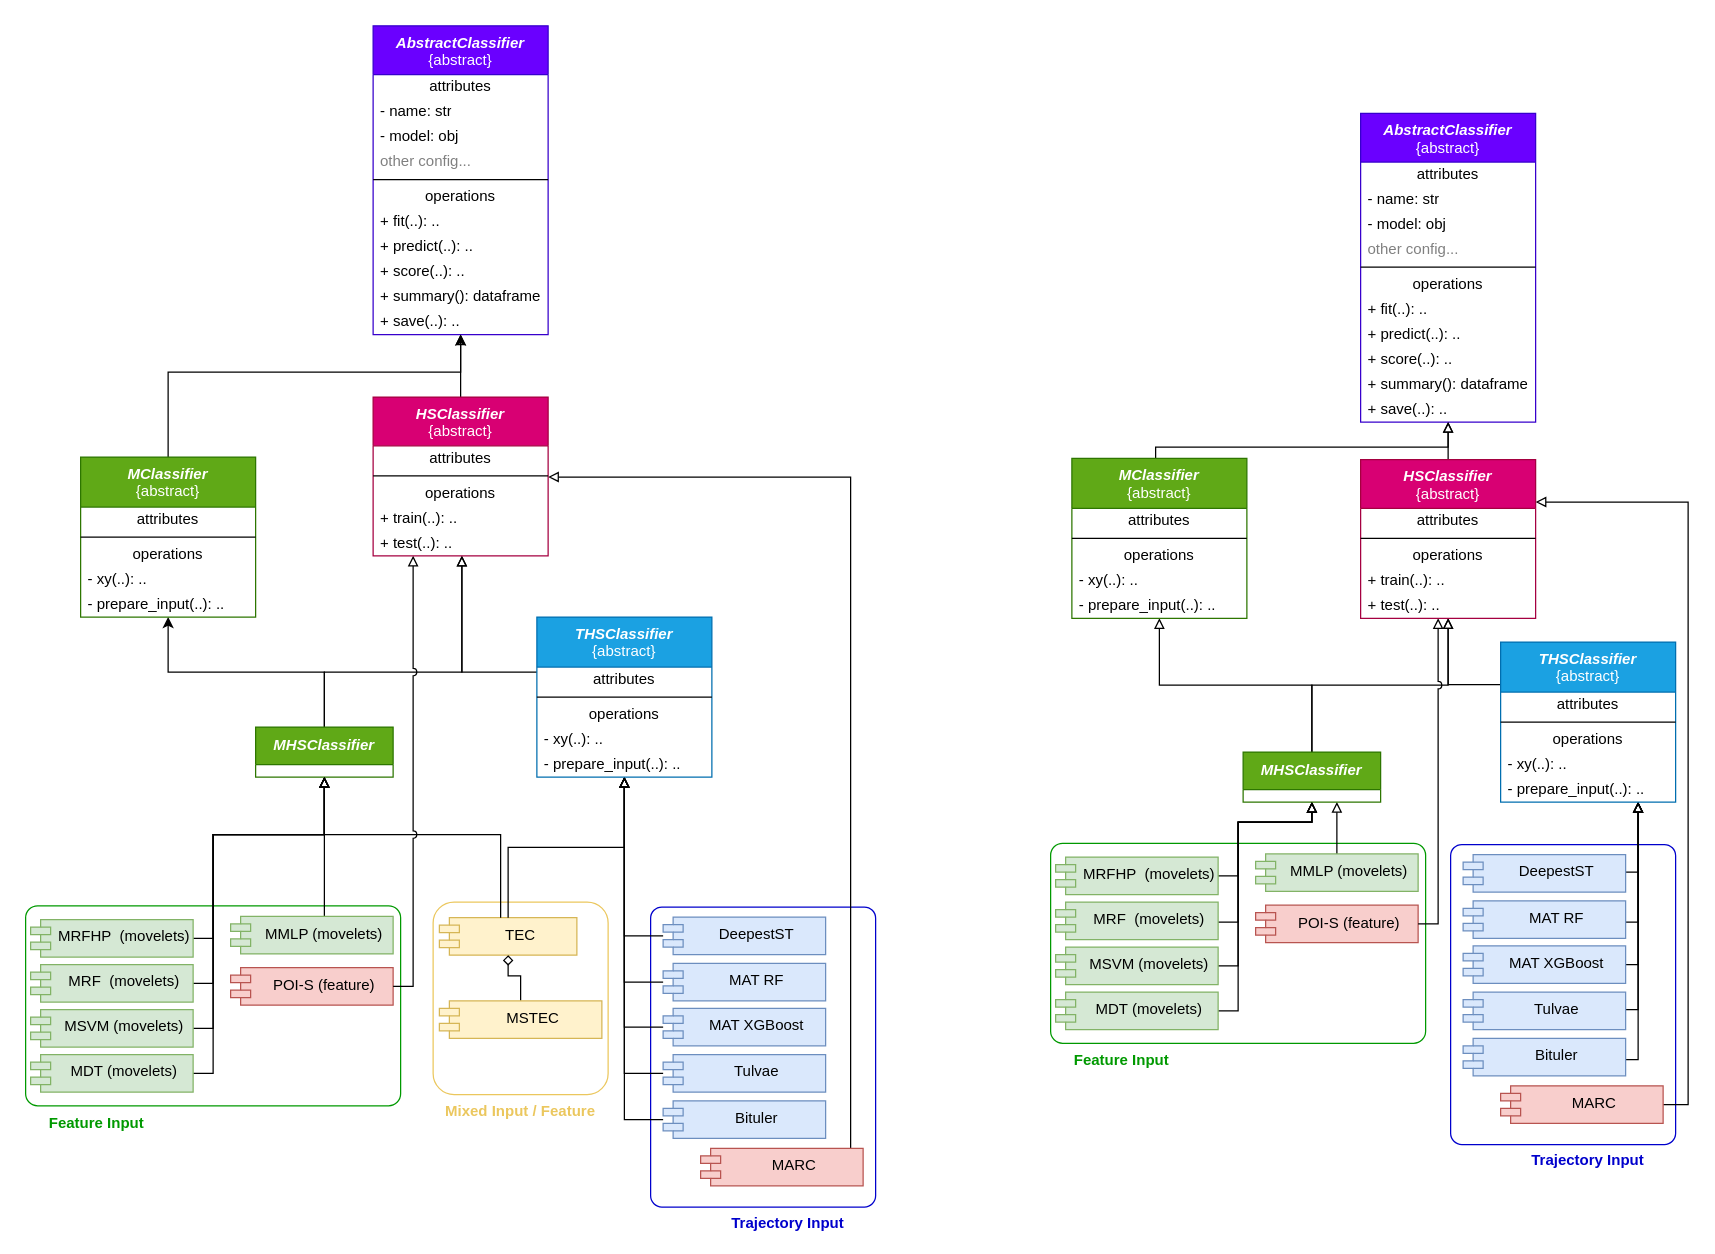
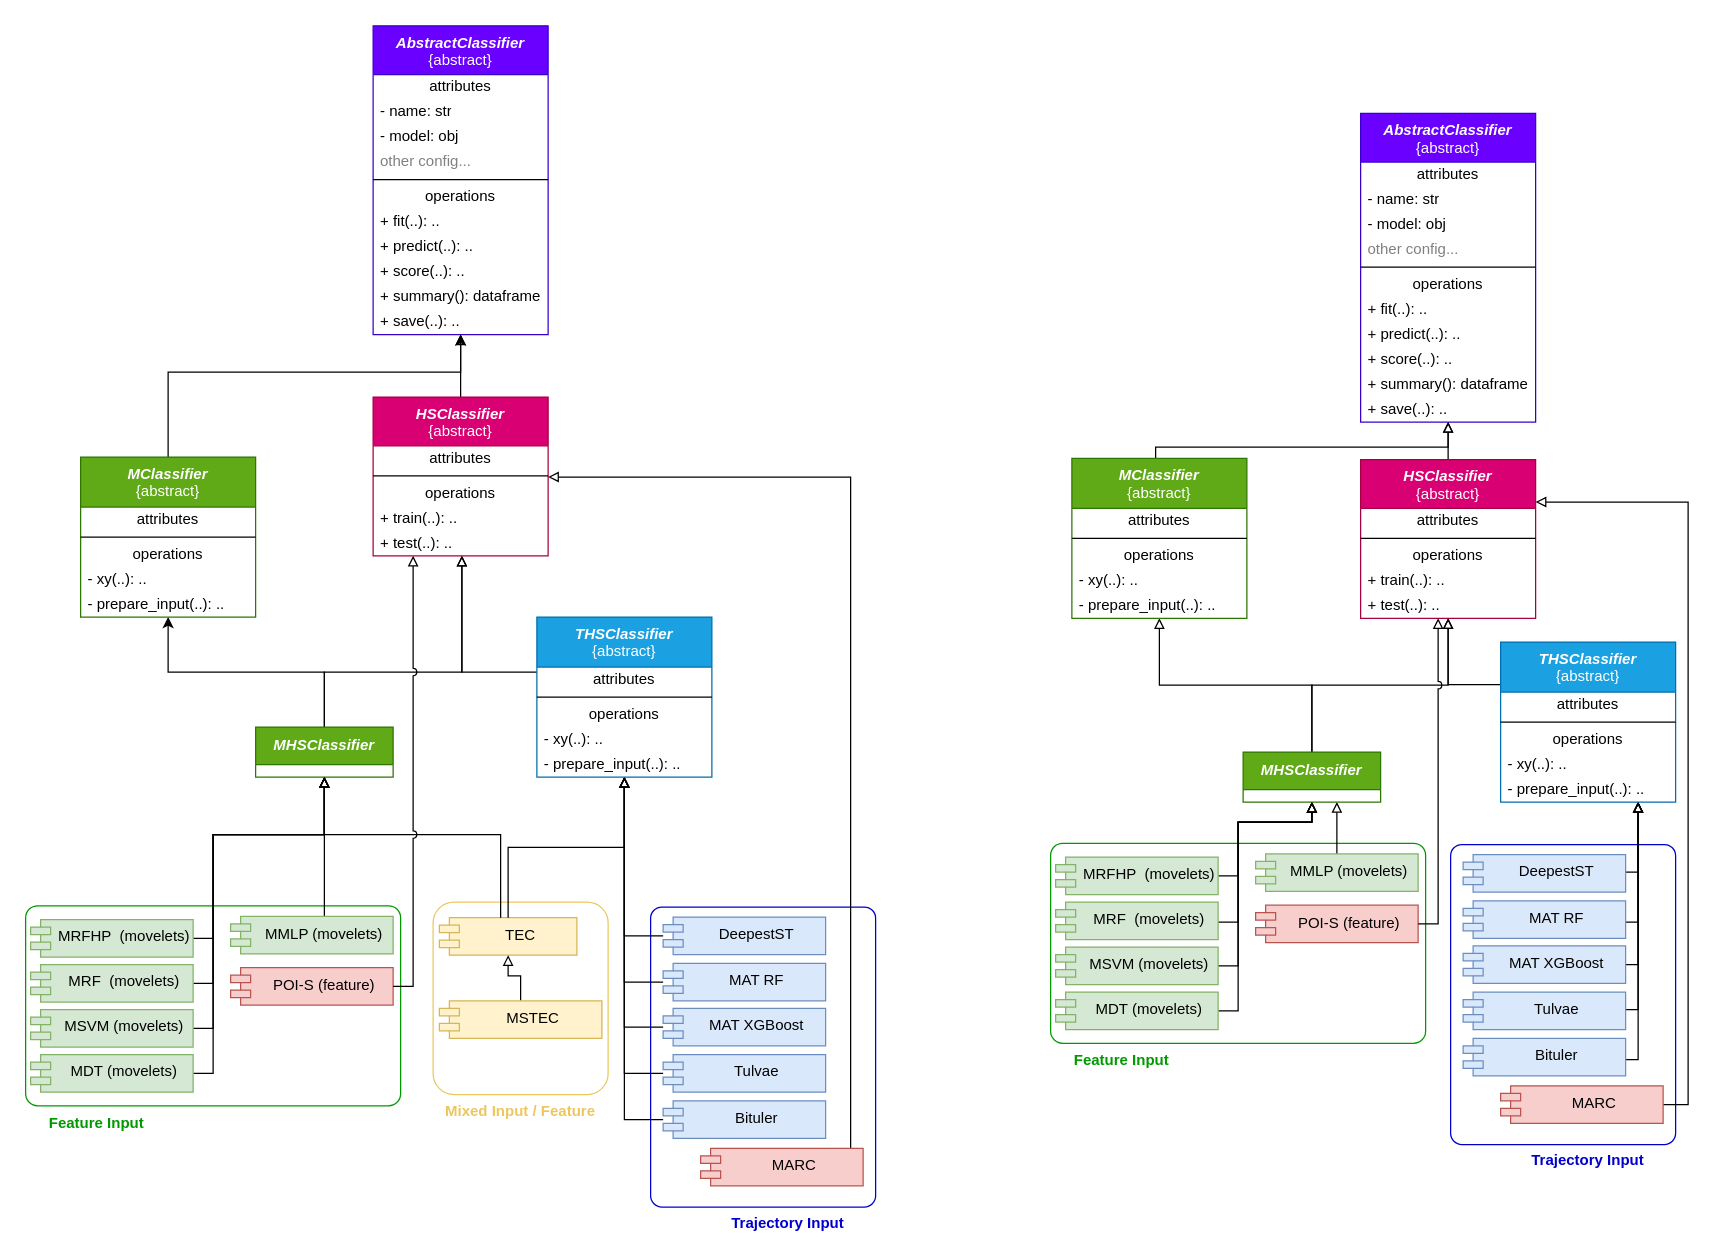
edge "MSTEC" -> "TEC": arrowhead diamond -> block
